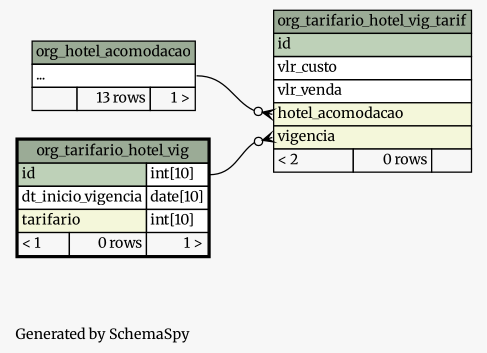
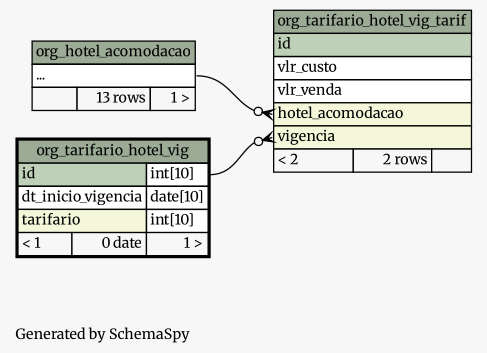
node "org_tarifario_hotel_vig_tarif": text "0 rows" -> "2 rows"
node "org_tarifario_hotel_vig": text "0 rows" -> "0 date"
